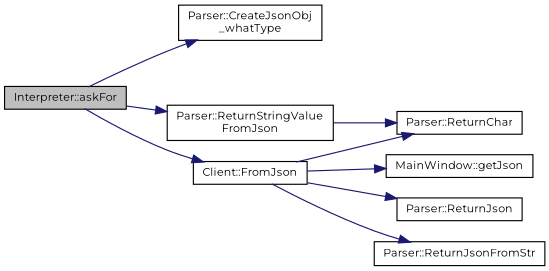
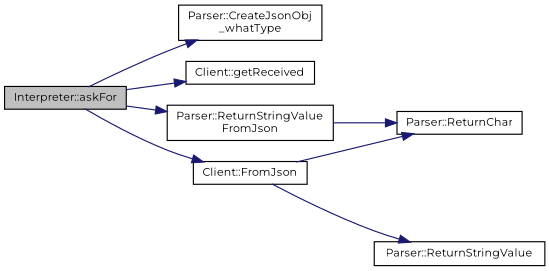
node "Client::getReceived": added
node "MainWindow::getJson": removed
node "Parser::ReturnJson": removed
node "Parser::ReturnJsonFromStr": label "Parser::ReturnJsonFromStr" -> "Parser::ReturnStringValue"
